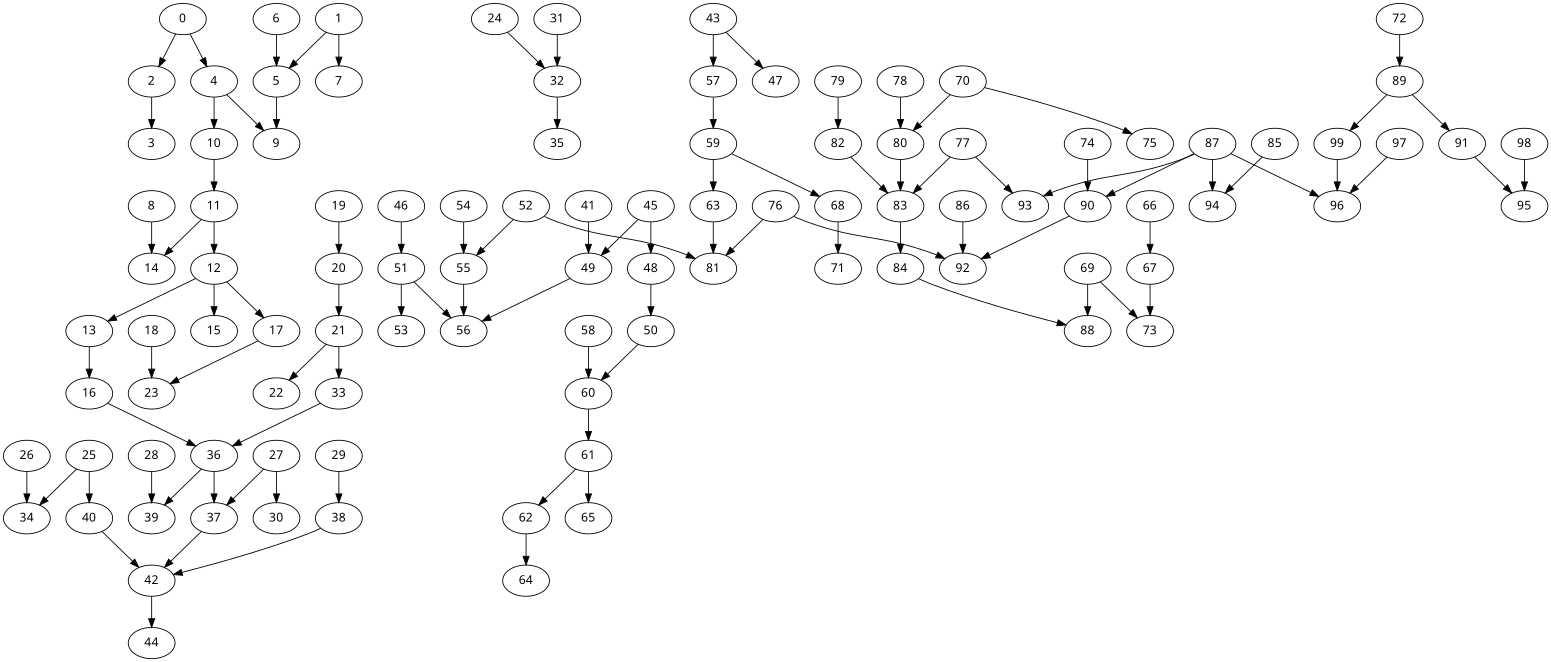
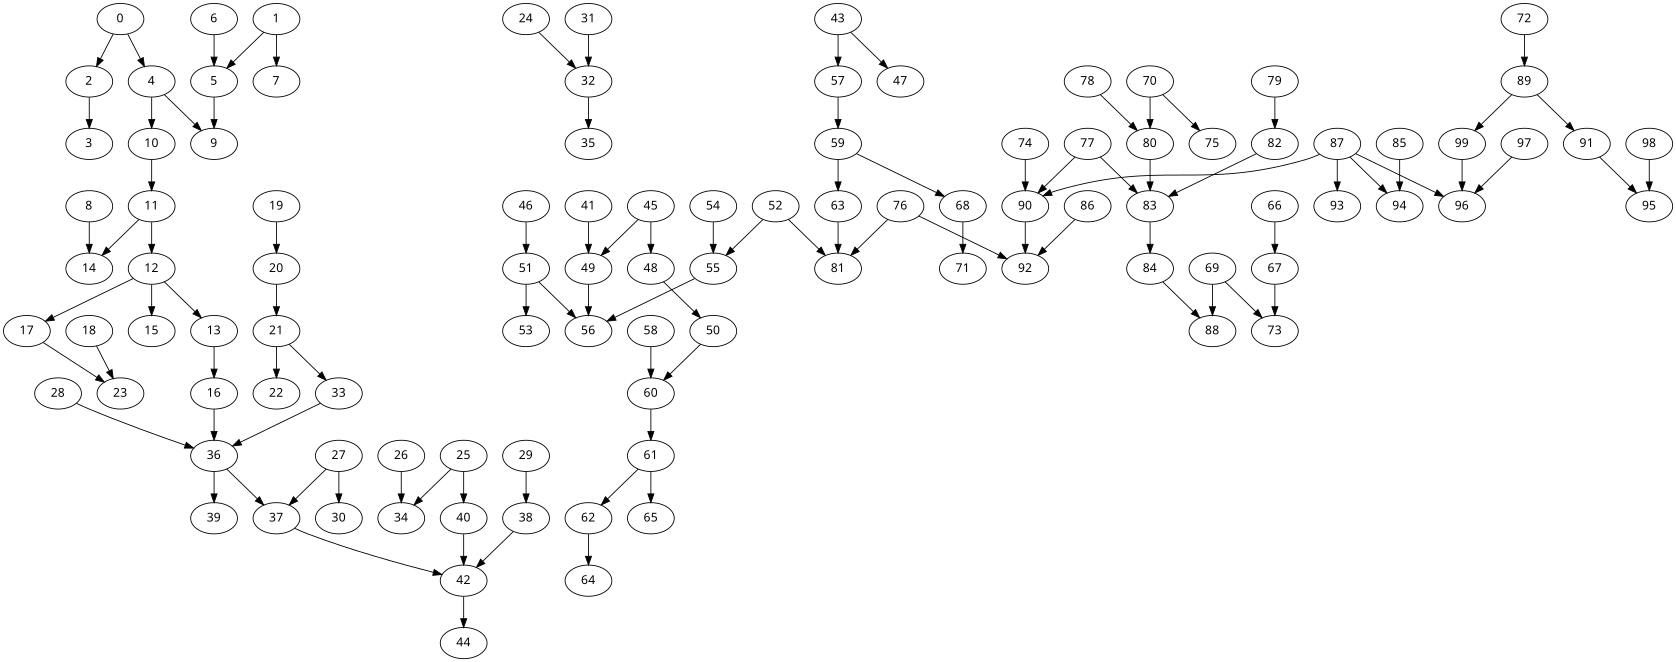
edge "77" -> "93": now "77" -> "90"
edge "28" -> "39": now "28" -> "36"
